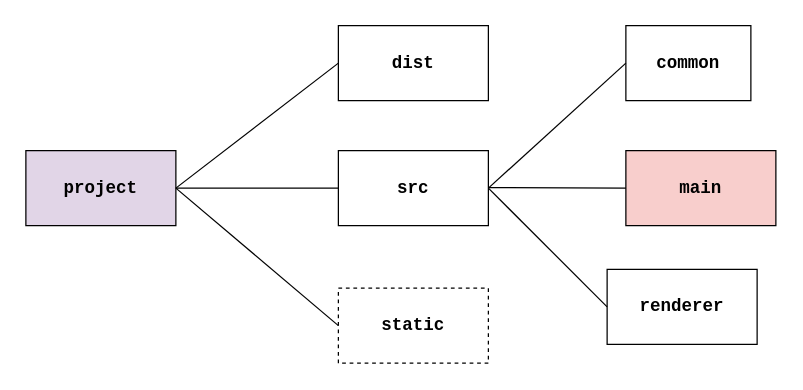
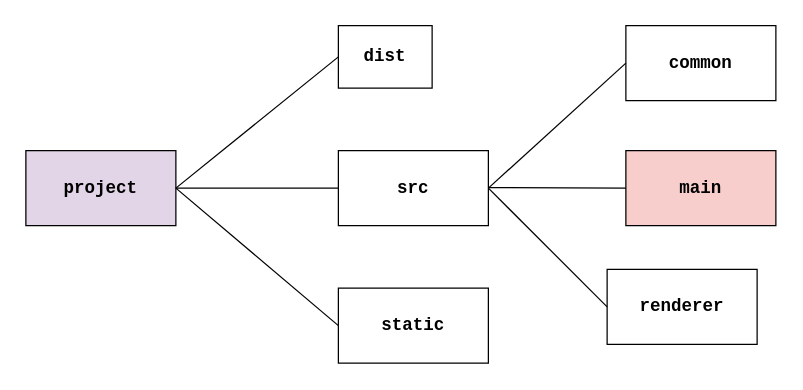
node "dist": size 150x75 -> 94x63
node "common": size 125x75 -> 150x75
node "static": style dashed -> solid
